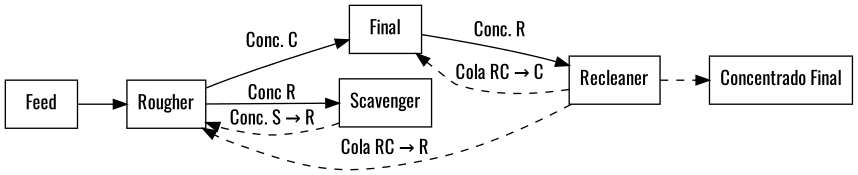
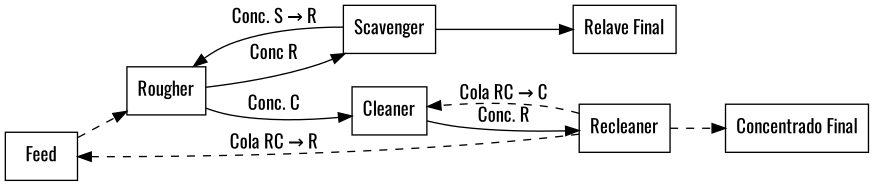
node "Final": label "Final" -> "Cleaner"
node "Relave Final": added
edge "Feed" -> "Rougher": style solid -> dashed
edge "Scavenger" -> "Rougher": style dashed -> solid
edge "Recleaner" -> "Rougher": now "Recleaner" -> "Feed"
